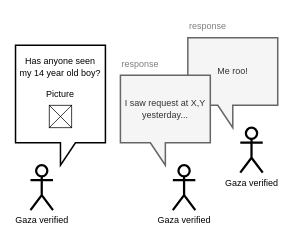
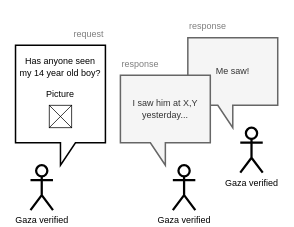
node "request": added
node "Me roo!": label "Me roo!" -> "Me saw!"
node "I saw request at X,Y yesterday...": label "I saw request at X,Y yesterday..." -> "I saw him at X,Y yesterday..."
